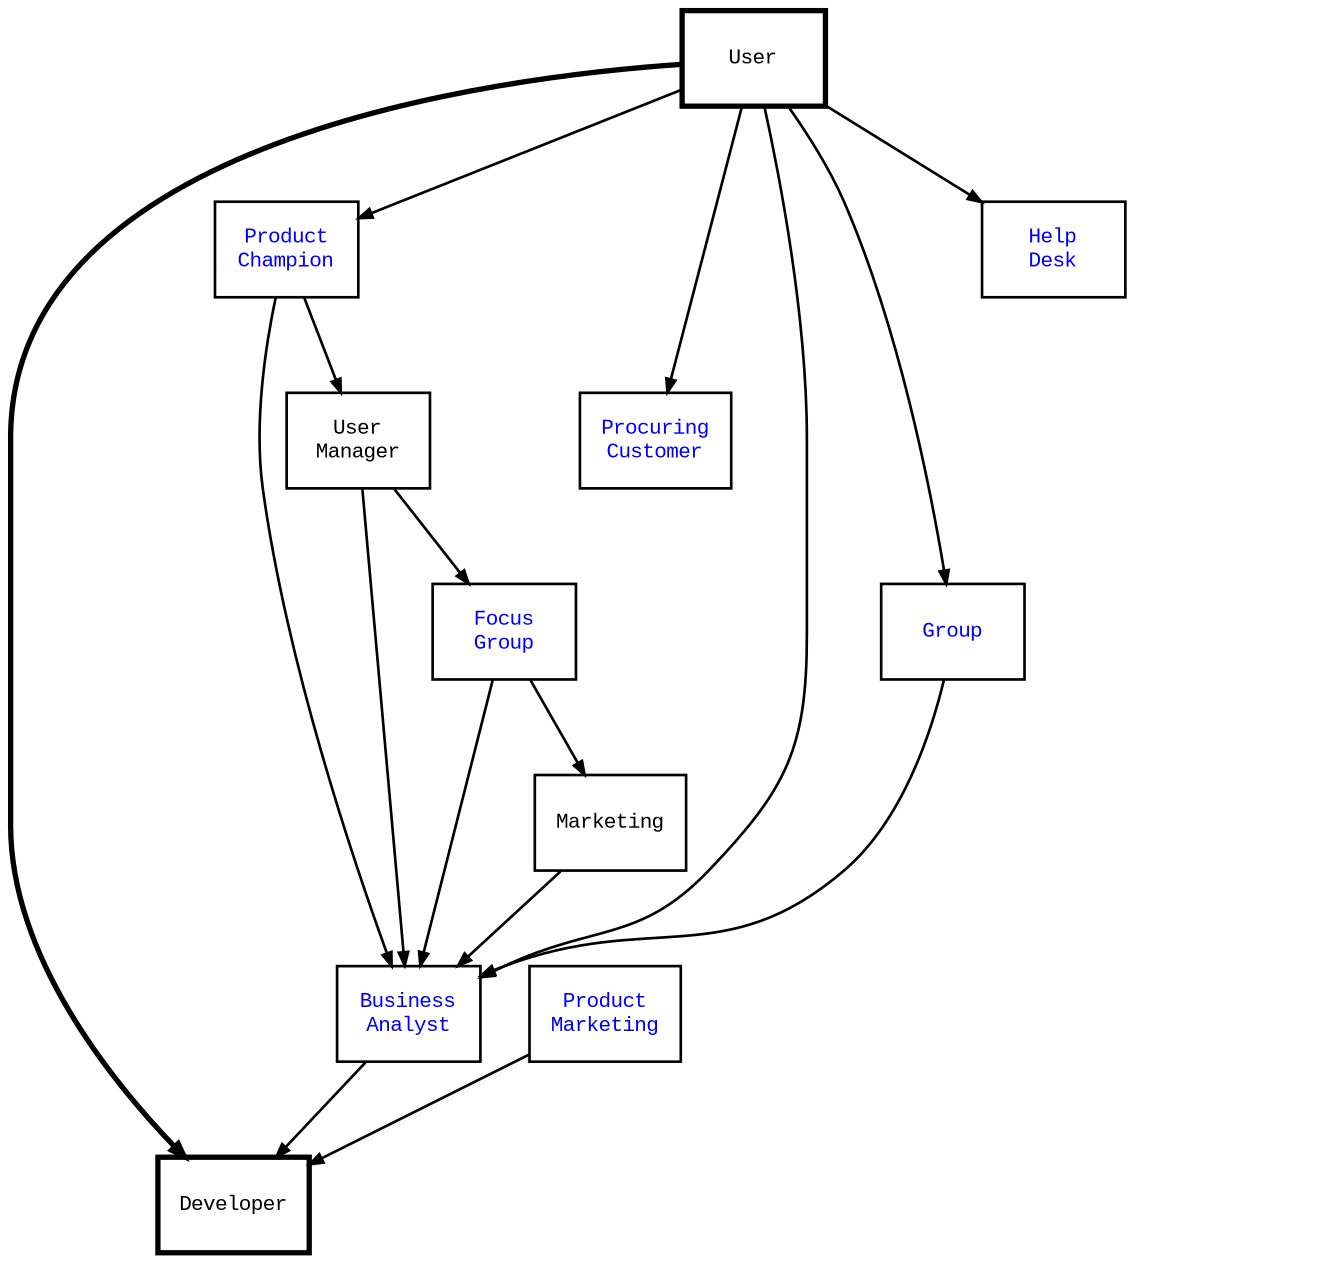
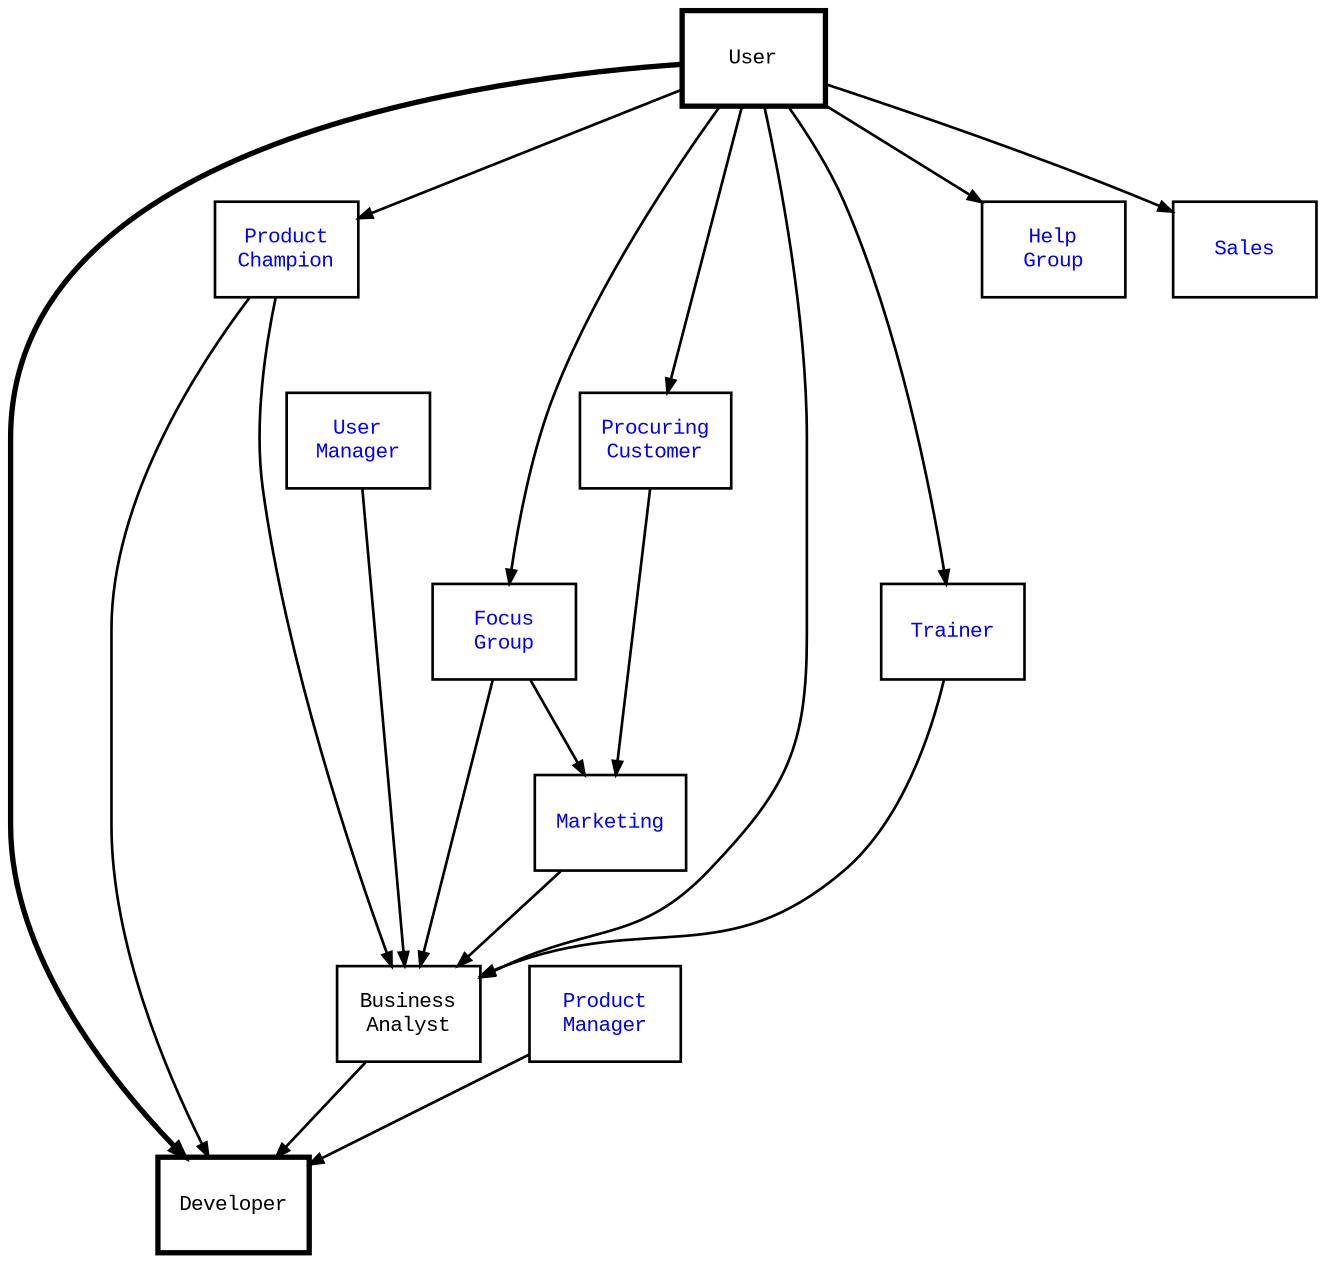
node "Help Desk": label "Help Desk" -> "Help Group"
node "Sales": added
edge "Product Champion" -> "User Manager": now "Product Champion" -> "Developer"
node "User Manager": fontcolor black -> blue
edge "User Manager" -> "Focus Group": now "User" -> "Focus Group"
edge "Procuring Customer" -> "Marketing": added
node "Group": label "Group" -> "Trainer"
node "Marketing": fontcolor black -> blue
node "Business Analyst": fontcolor blue -> black
node "Product Marketing": label "Product Marketing" -> "Product Manager"
